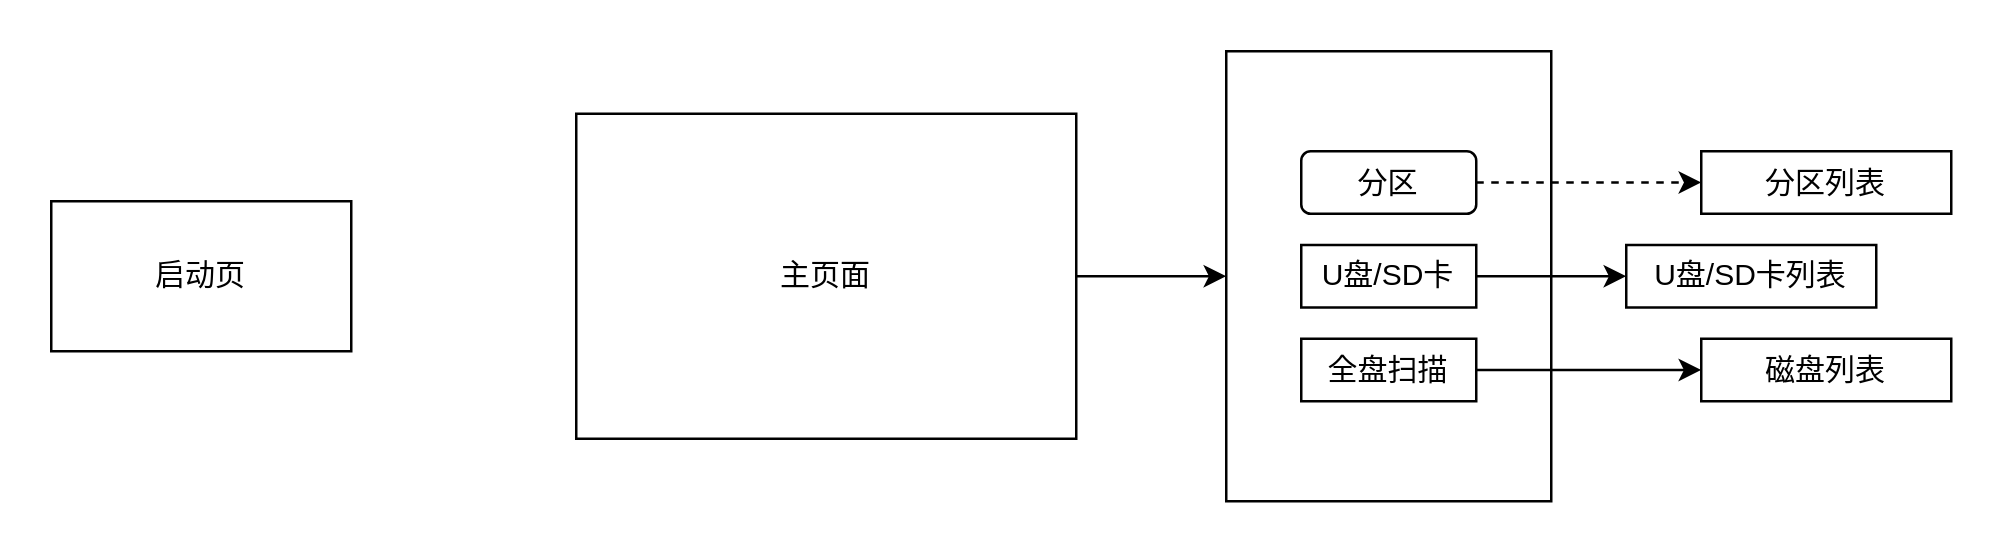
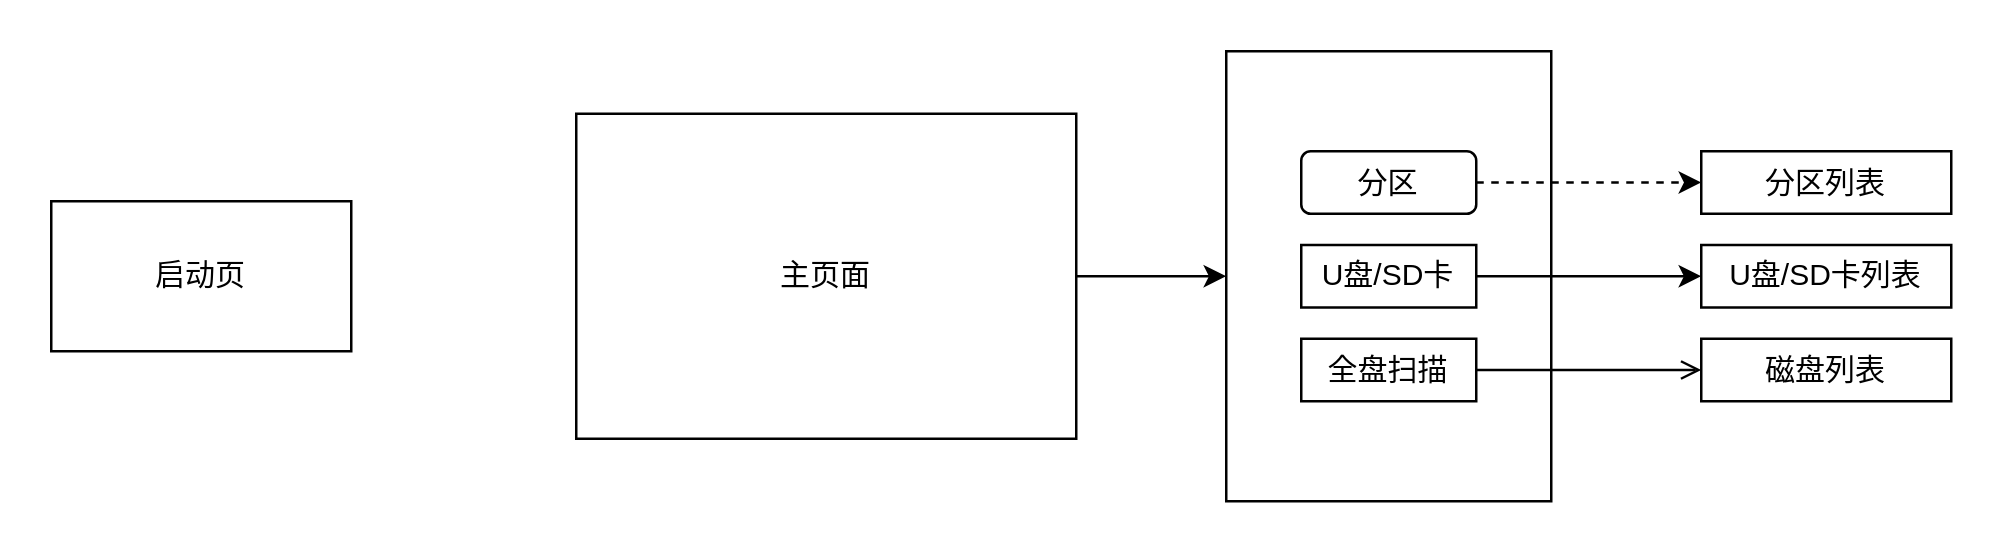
node "U盘/SD卡列表": moved (1751, 276) -> (1826, 276)
edge "全盘扫描" -> "磁盘列表": arrowhead classic -> open
